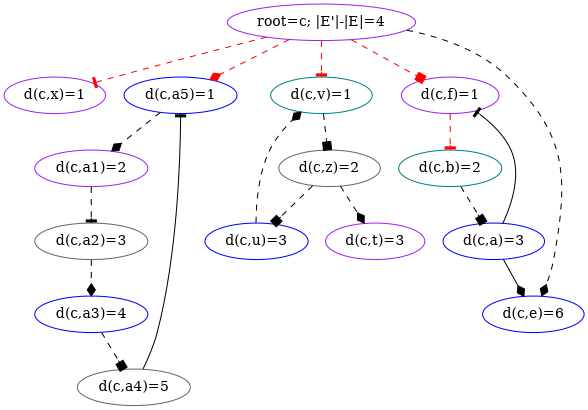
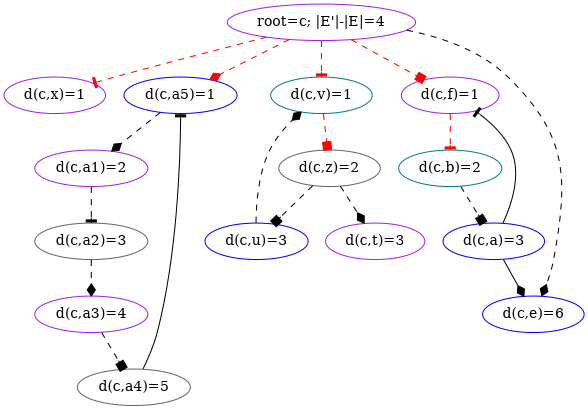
edge "d(c,v)=1" -> "d(c,z)=2": color black -> red
node "d(c,a3)=4": color blue -> purple
